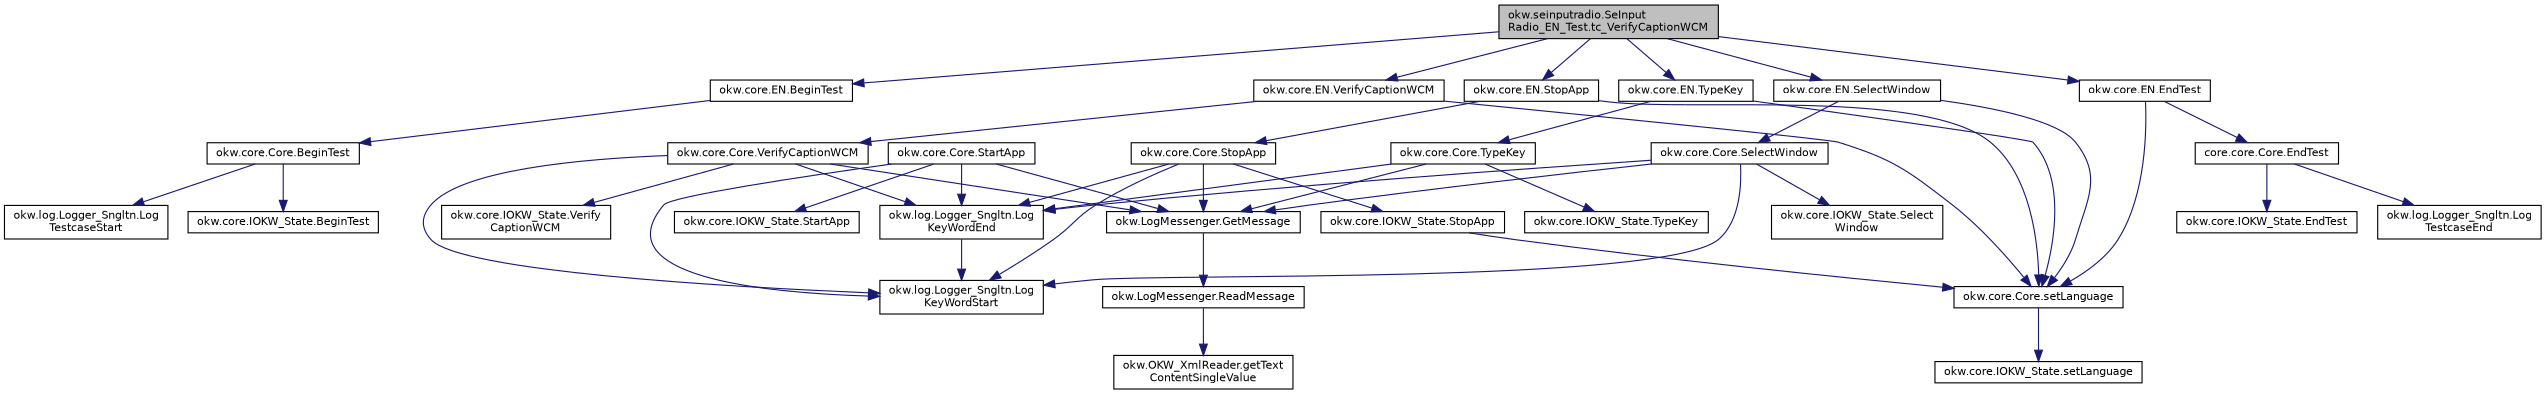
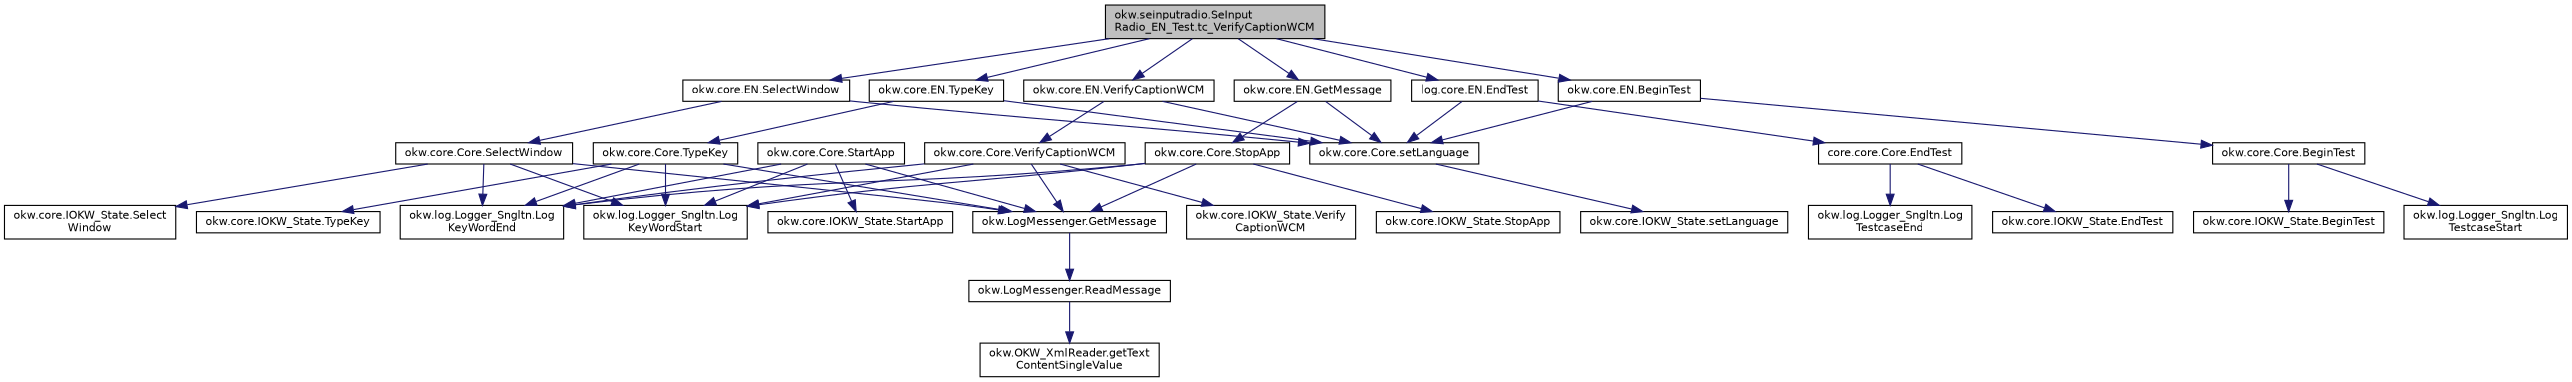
node "okw.core.EN.StopApp": label "okw.core.EN.StopApp" -> "okw.core.EN.GetMessage"
node "okw.core.EN.EndTest": label "okw.core.EN.EndTest" -> "log.core.EN.EndTest"
edge "okw.log.Logger_Sngltn.Log KeyWordEnd" -> "okw.log.Logger_Sngltn.Log KeyWordStart": now "okw.core.Core.TypeKey" -> "okw.log.Logger_Sngltn.Log KeyWordStart"
edge "okw.core.IOKW_State.StopApp" -> "okw.core.Core.setLanguage": now "okw.core.EN.BeginTest" -> "okw.core.Core.setLanguage"
